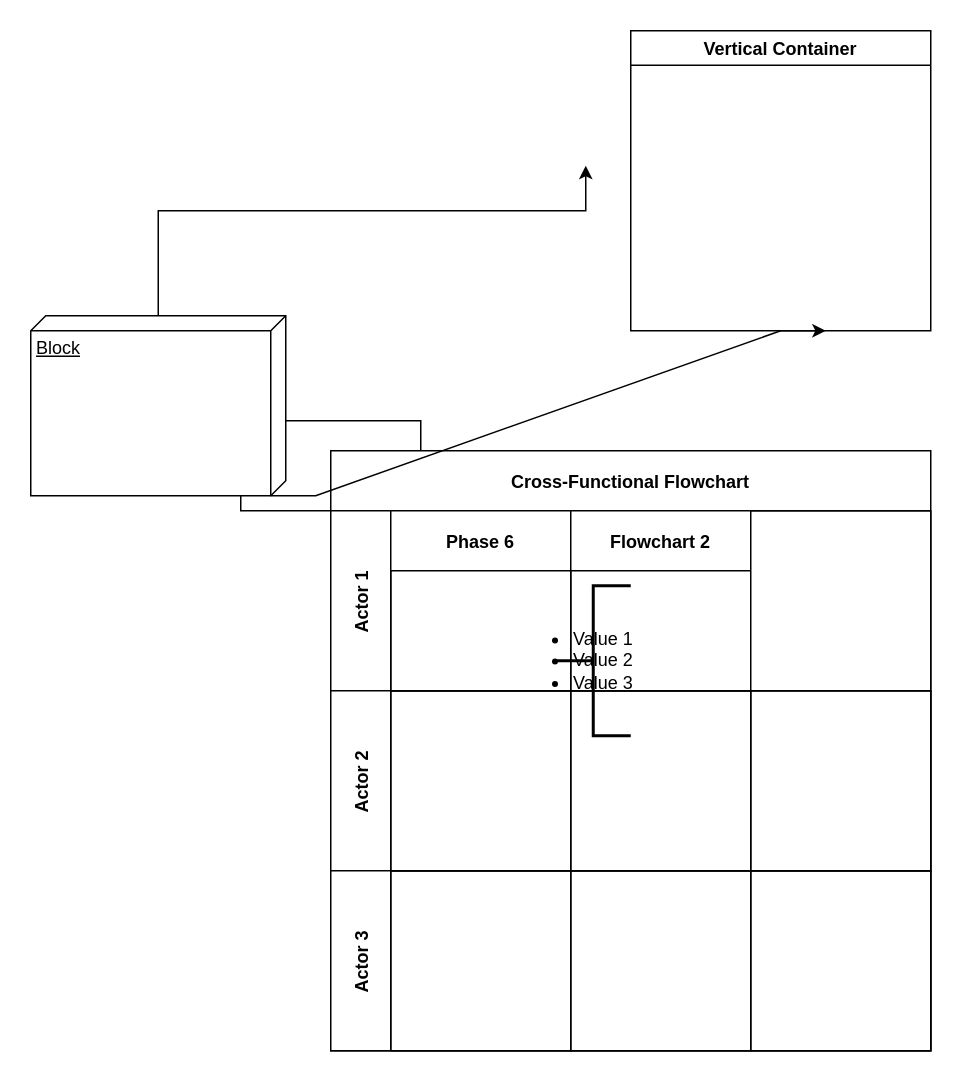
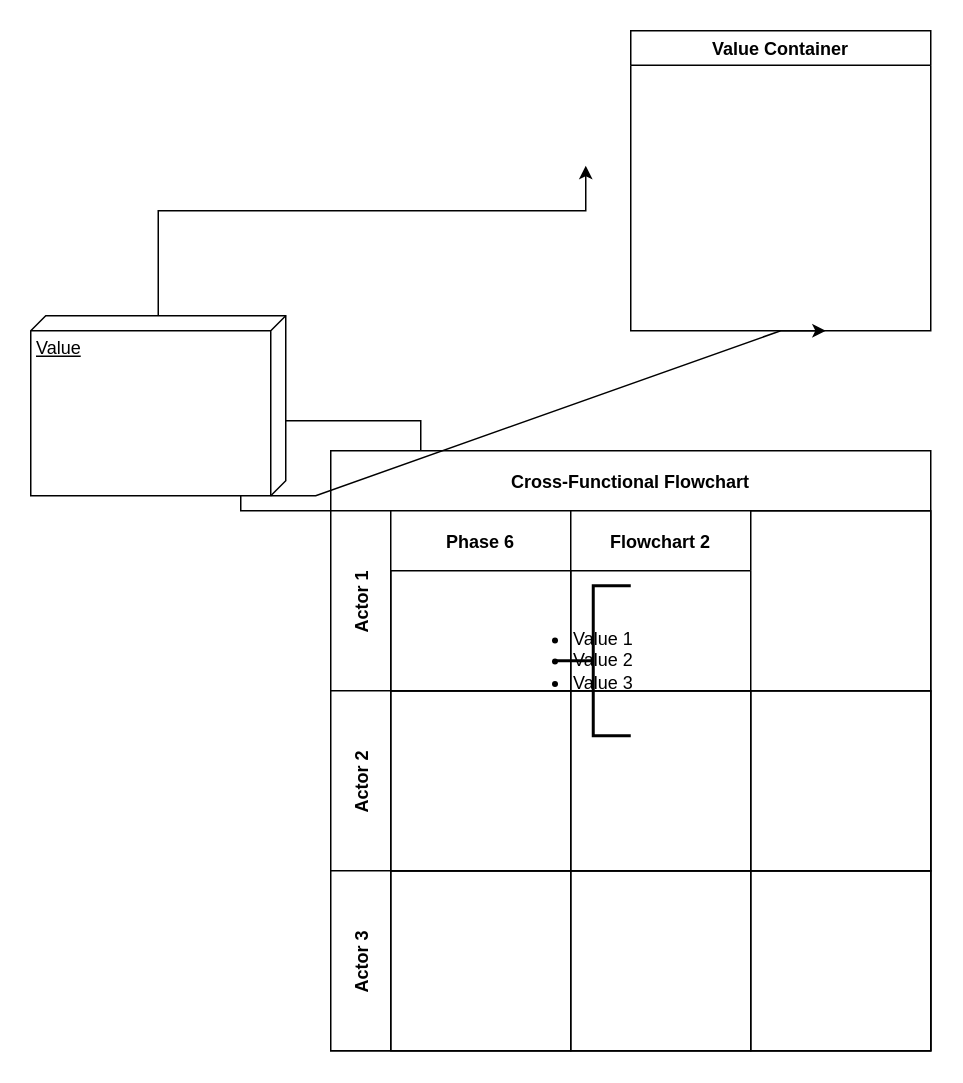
node "Vertical Container": label "Vertical Container" -> "Value Container"
node "Block": label "Block" -> "Value"
